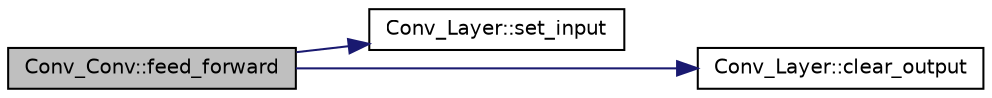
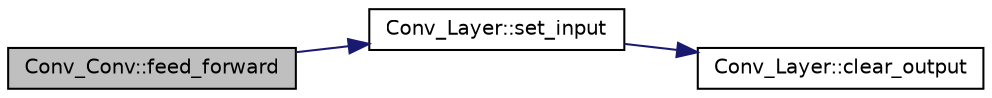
edge "Conv_Conv::feed_forward" -> "Conv_Layer::clear_output": now "Conv_Layer::set_input" -> "Conv_Layer::clear_output"
